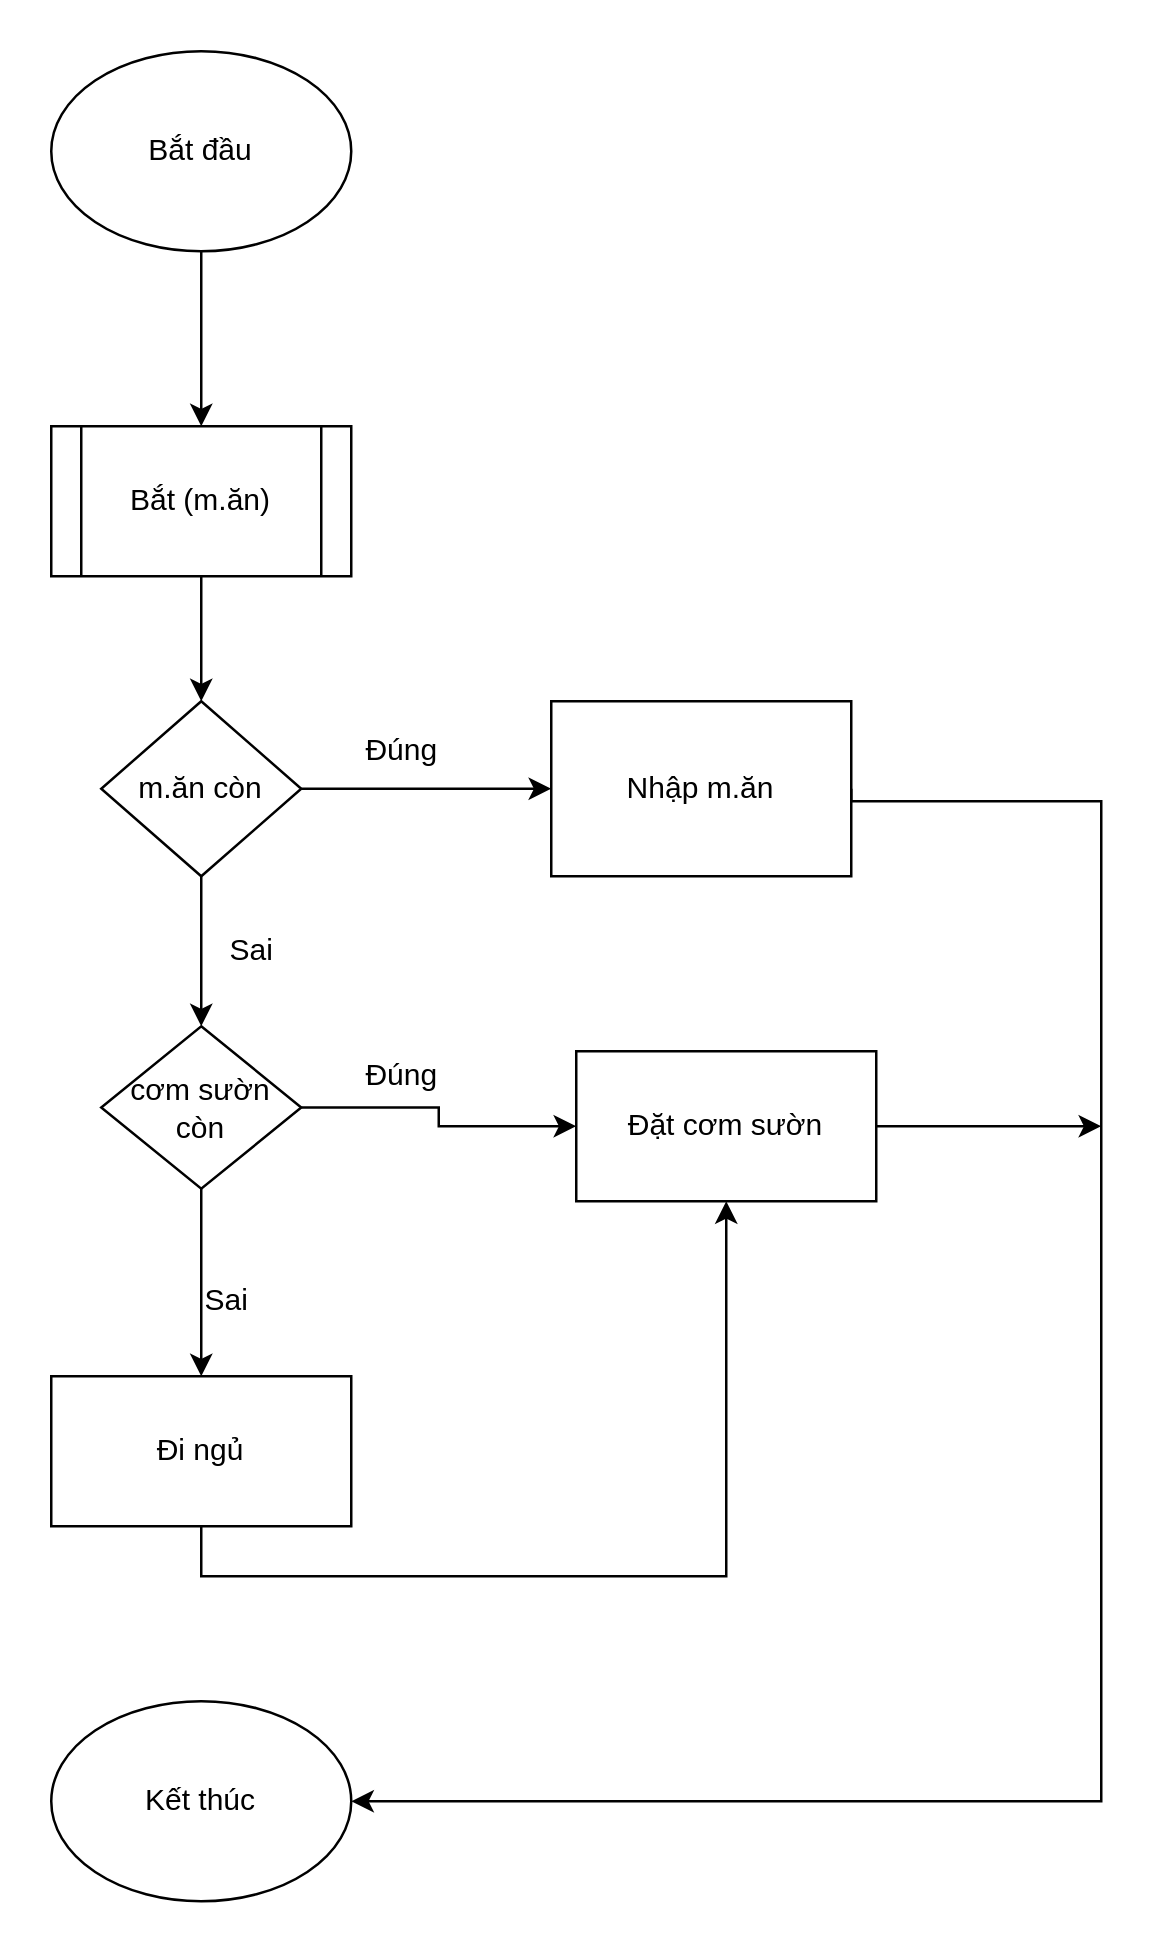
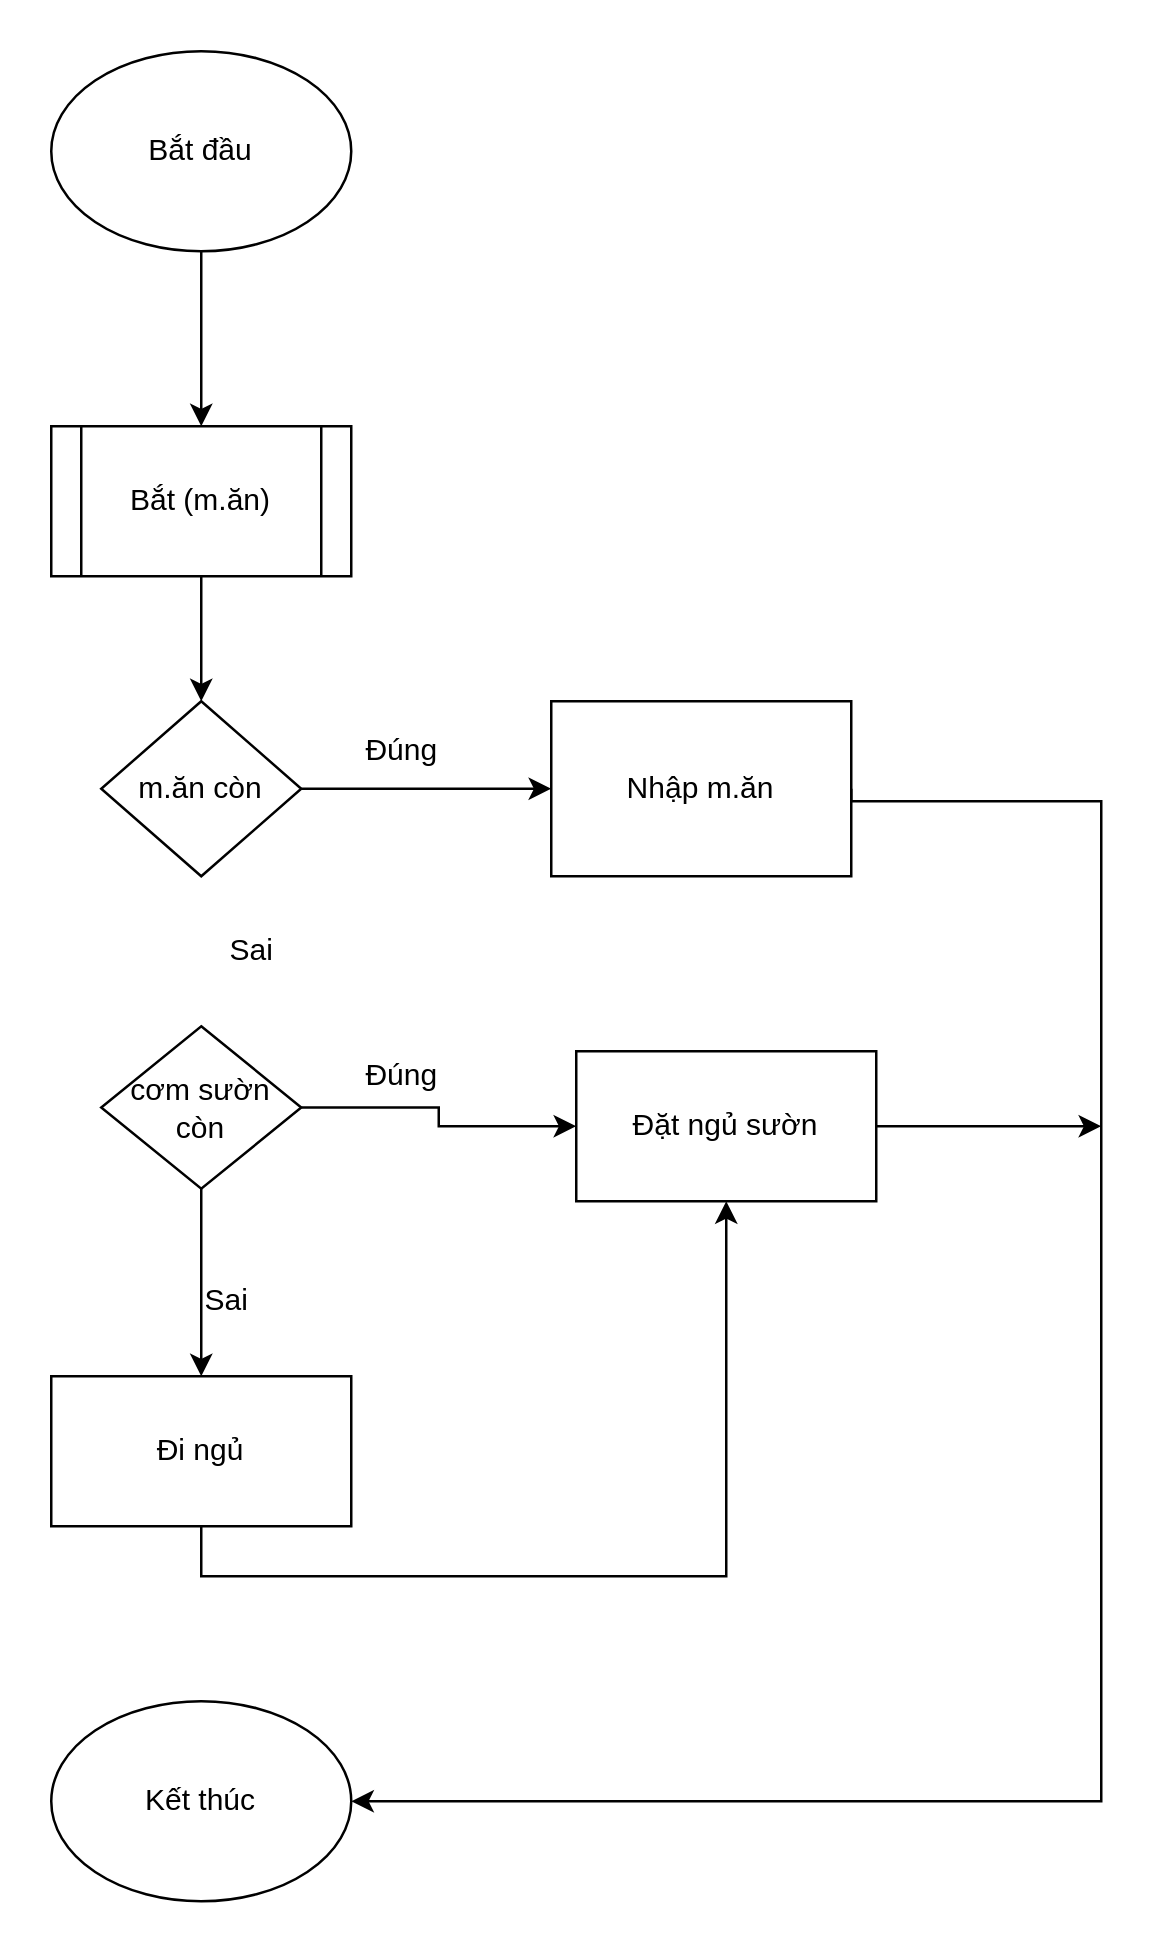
edge "m.ăn còn" -> "cơm sườn còn": removed
node "Đặt cơm sườn": label "Đặt cơm sườn" -> "Đặt ngủ sườn"
